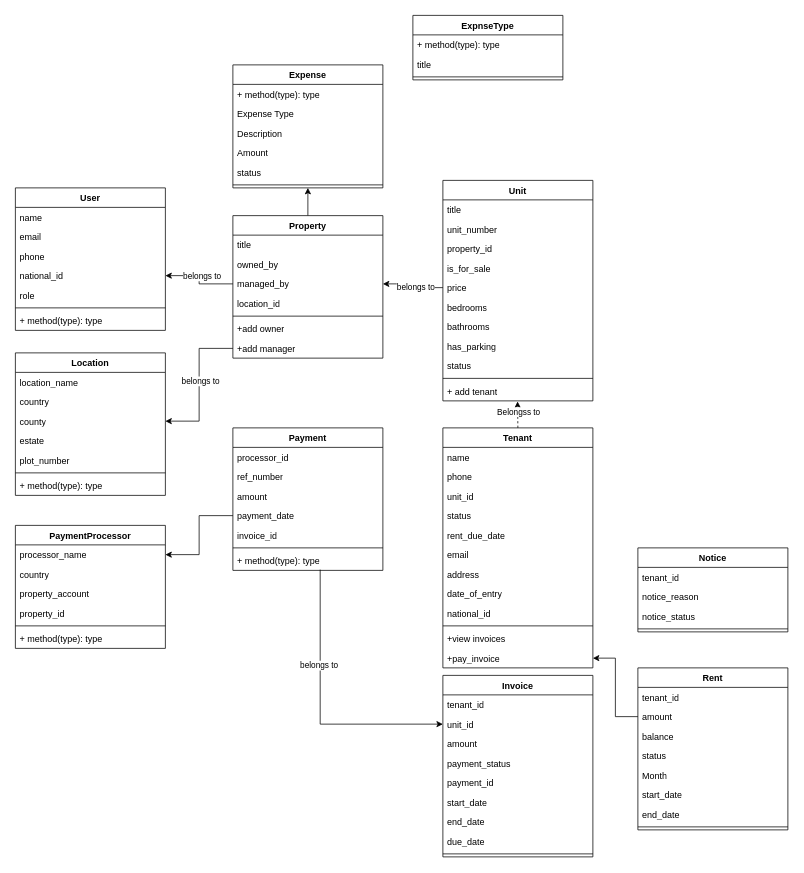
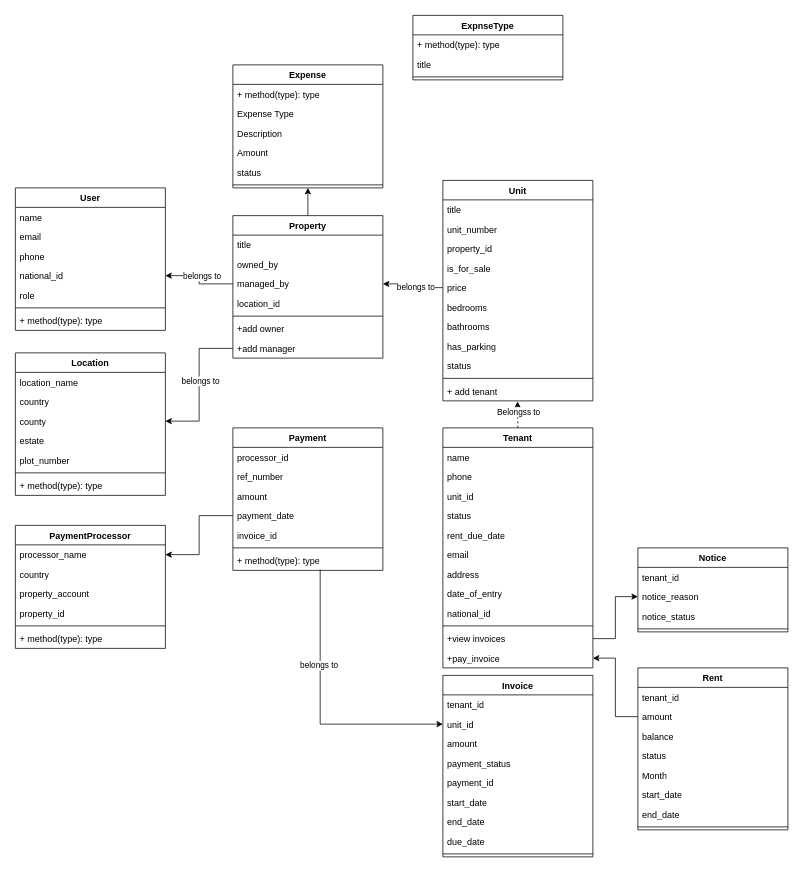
edge "+view invoices" -> "notice_reason": added
